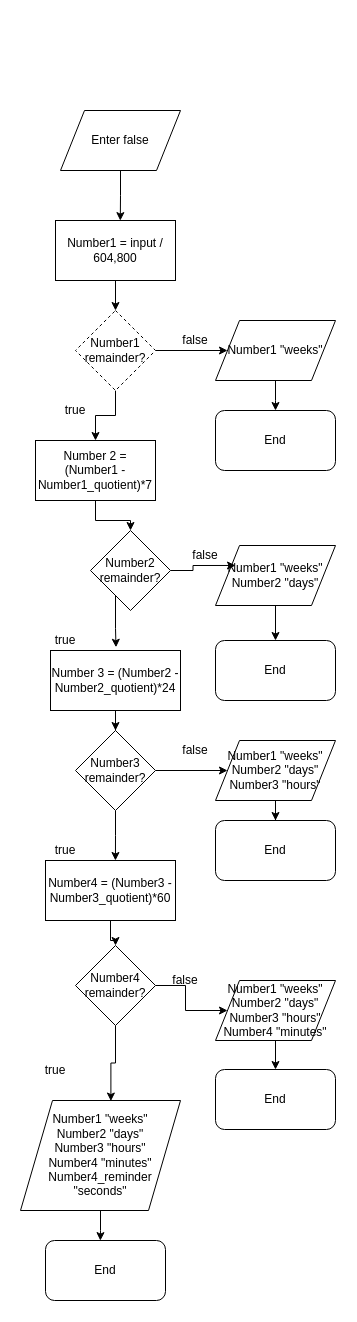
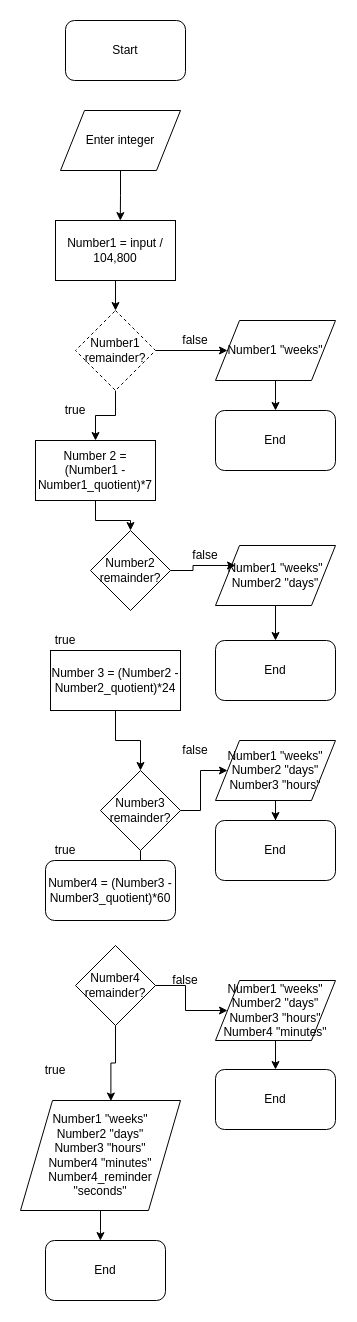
node "Start": added
node "Enter false": label "Enter false" -> "Enter integer"
node "Number1 = input / 604,800": label "Number1 = input / 604,800" -> "Number1 = input / 104,800"
edge "Number2 remainder?" -> "Number 3 = (Number2 - Number2_quotient)*24": removed
node "Number3 remainder?": moved (116, 771) -> (141, 811)
node "Number4 = (Number3 - Number3_quotient)*60": shape rectangle -> rounded rectangle
edge "Number4 = (Number3 - Number3_quotient)*60" -> "Number4 remainder?": removed
